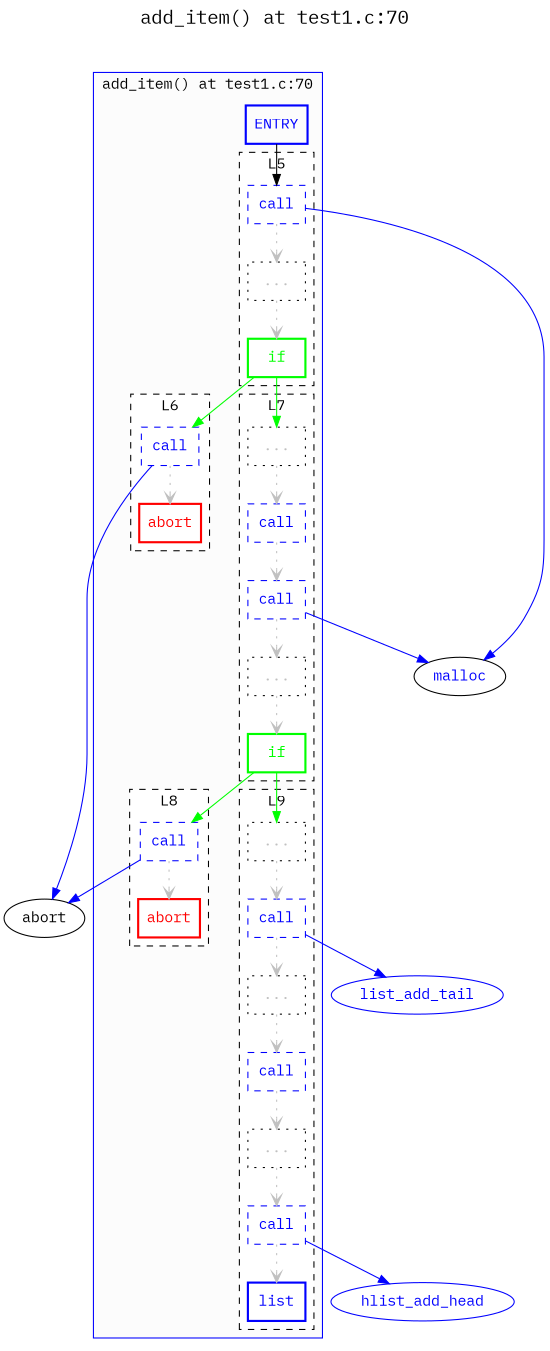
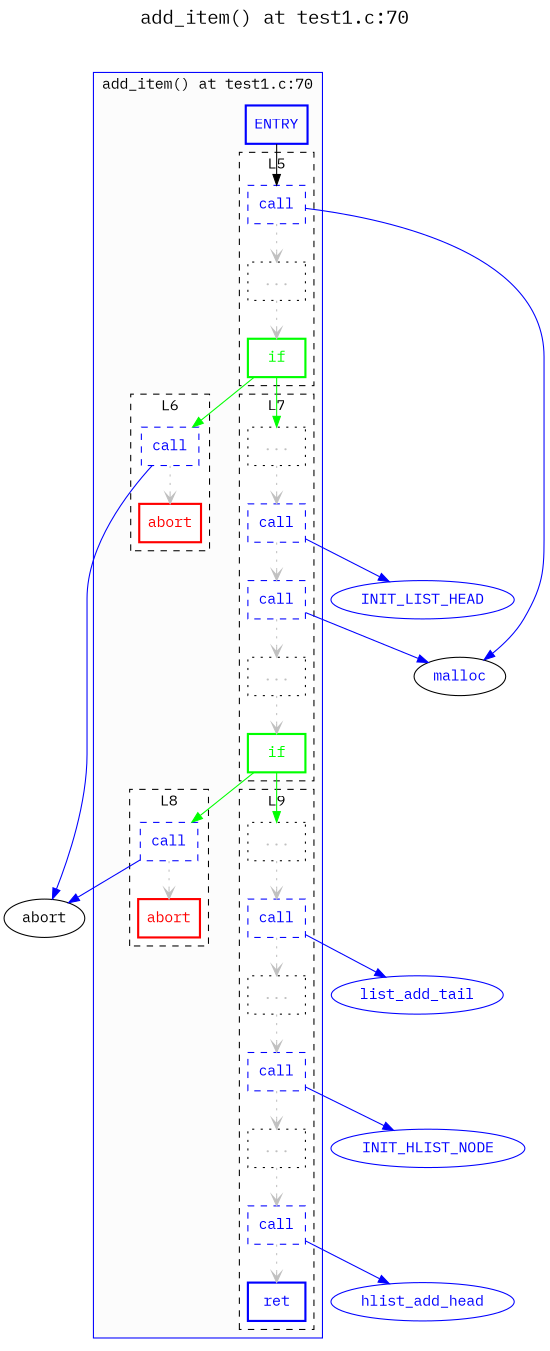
node "INIT_LIST_HEAD": added
node "INIT_HLIST_NODE": added
node "list": label "list" -> "ret"
